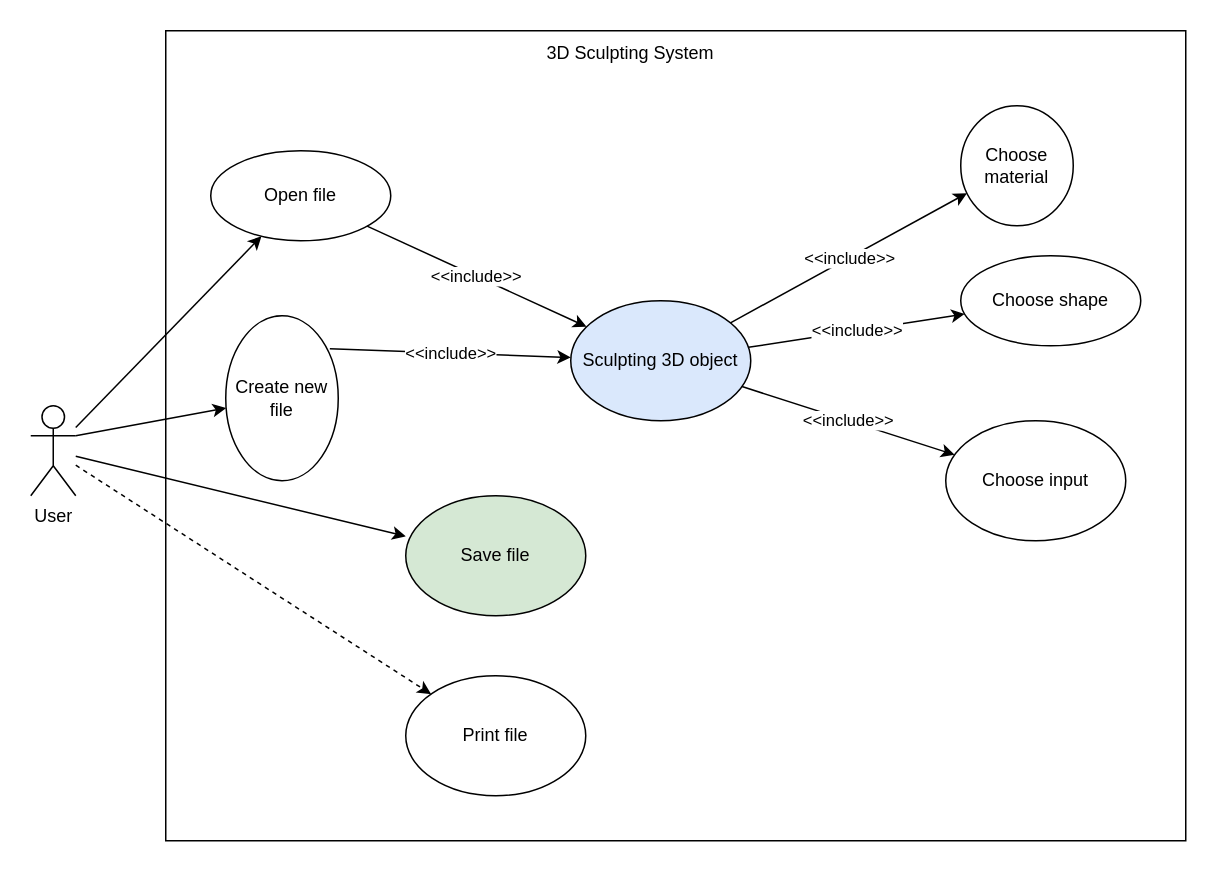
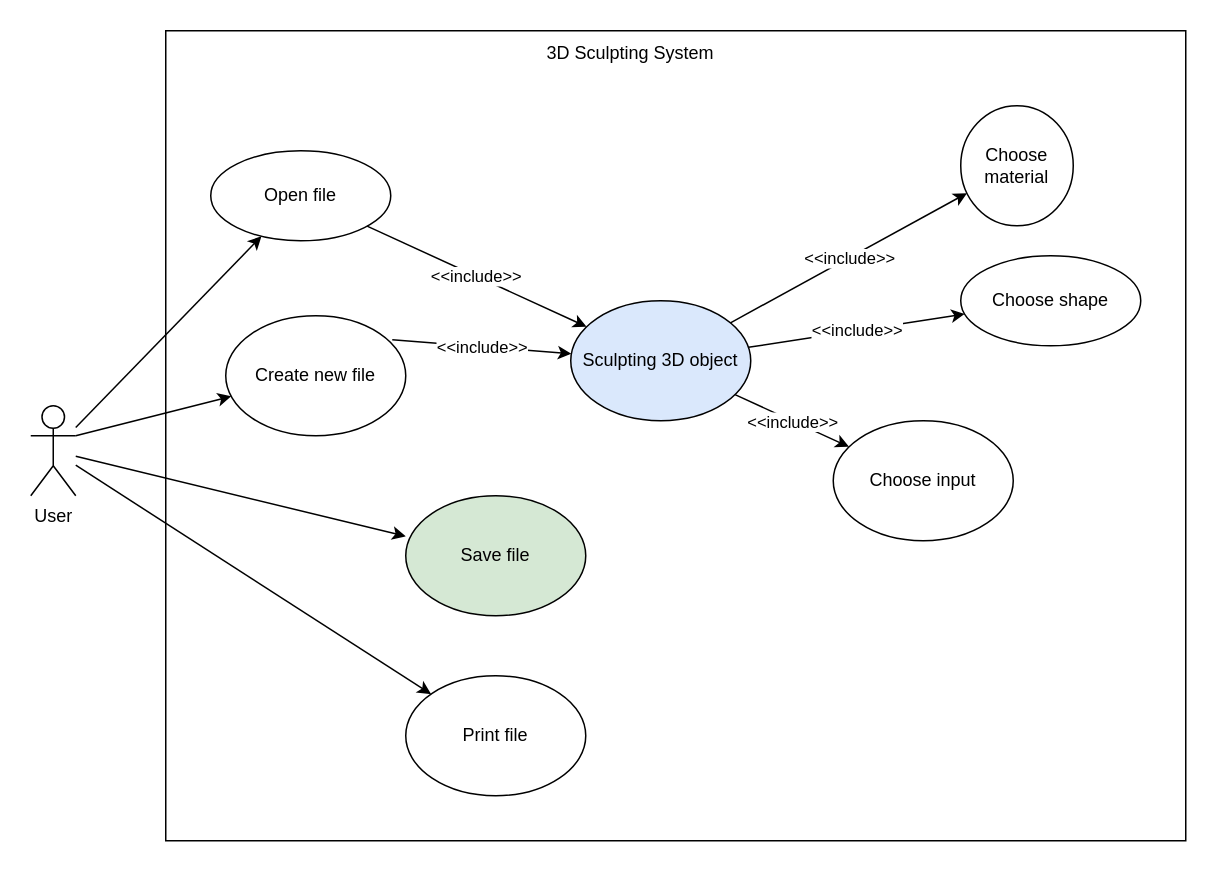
node "Create new file": size 113x165 -> 180x120
node "Choose input": moved (1036, 481) -> (923, 481)
edge "User" -> "Print file": style dashed -> solid
